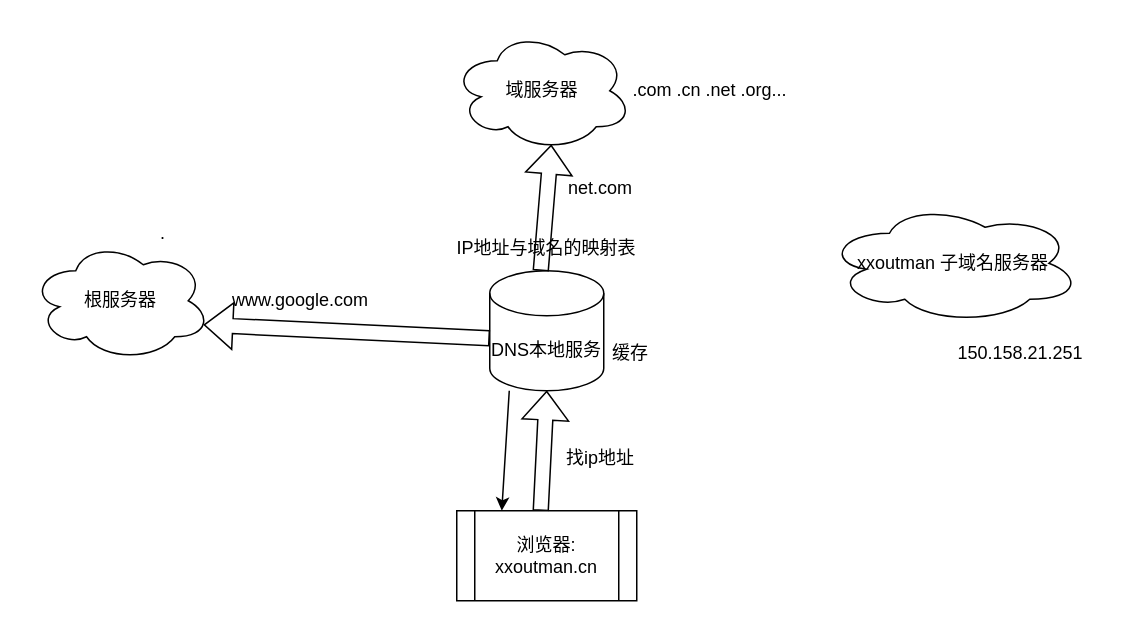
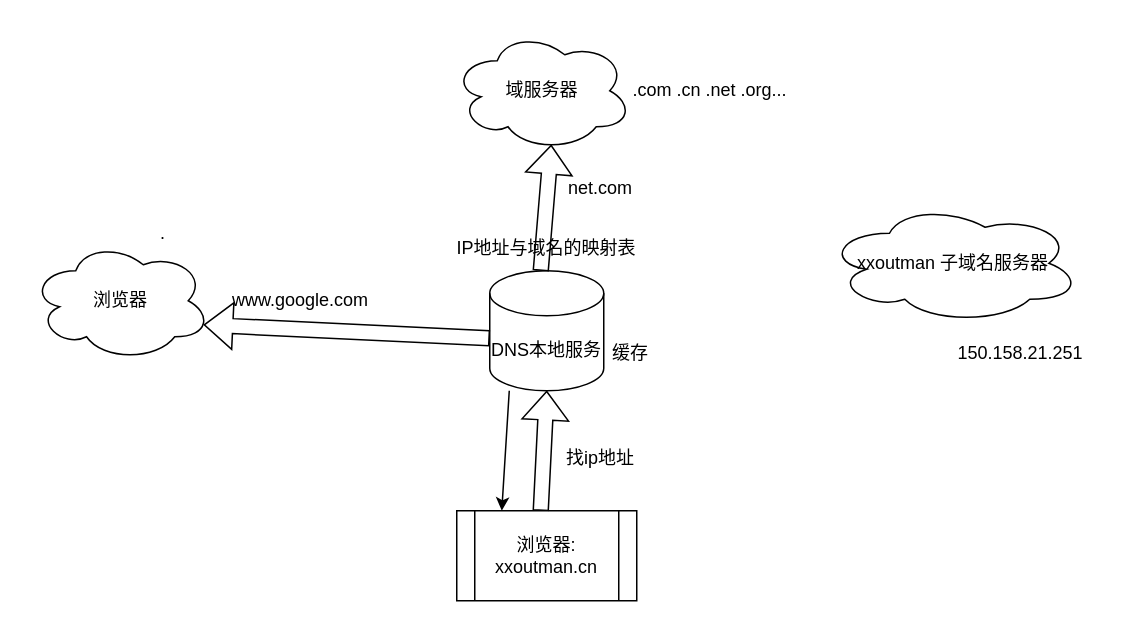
node "根服务器": label "根服务器" -> "浏览器"
